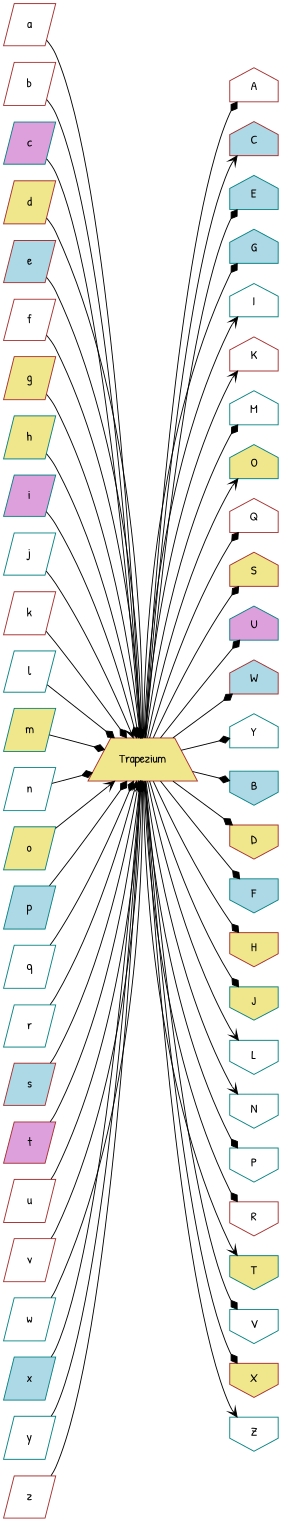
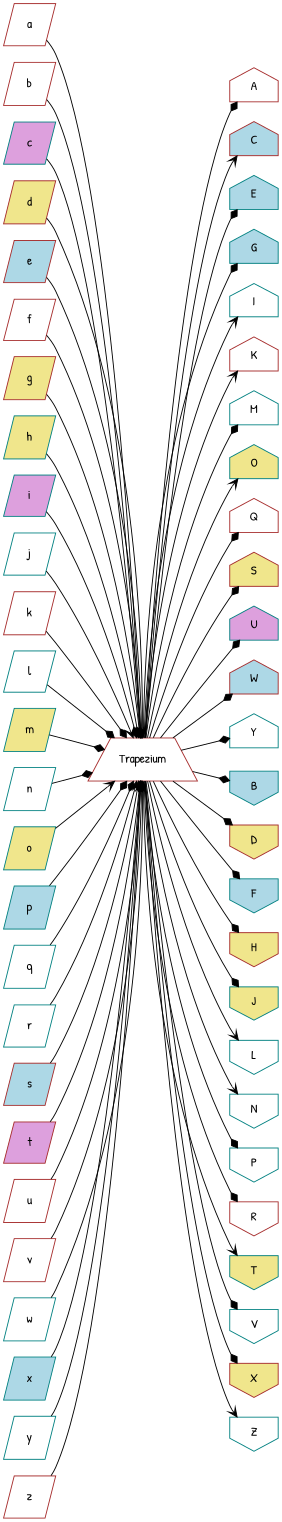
node "Trapezium": fillcolor khaki -> white
